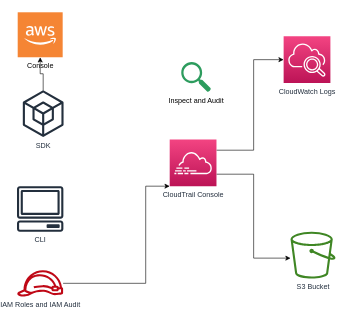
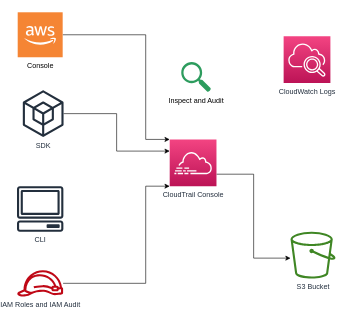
edge "SDK" -> "Console": now "SDK" -> "CloudTrail Console"
edge "CloudTrail Console" -> "CloudWatch Logs": removed
edge "Console" -> "CloudTrail Console": added
